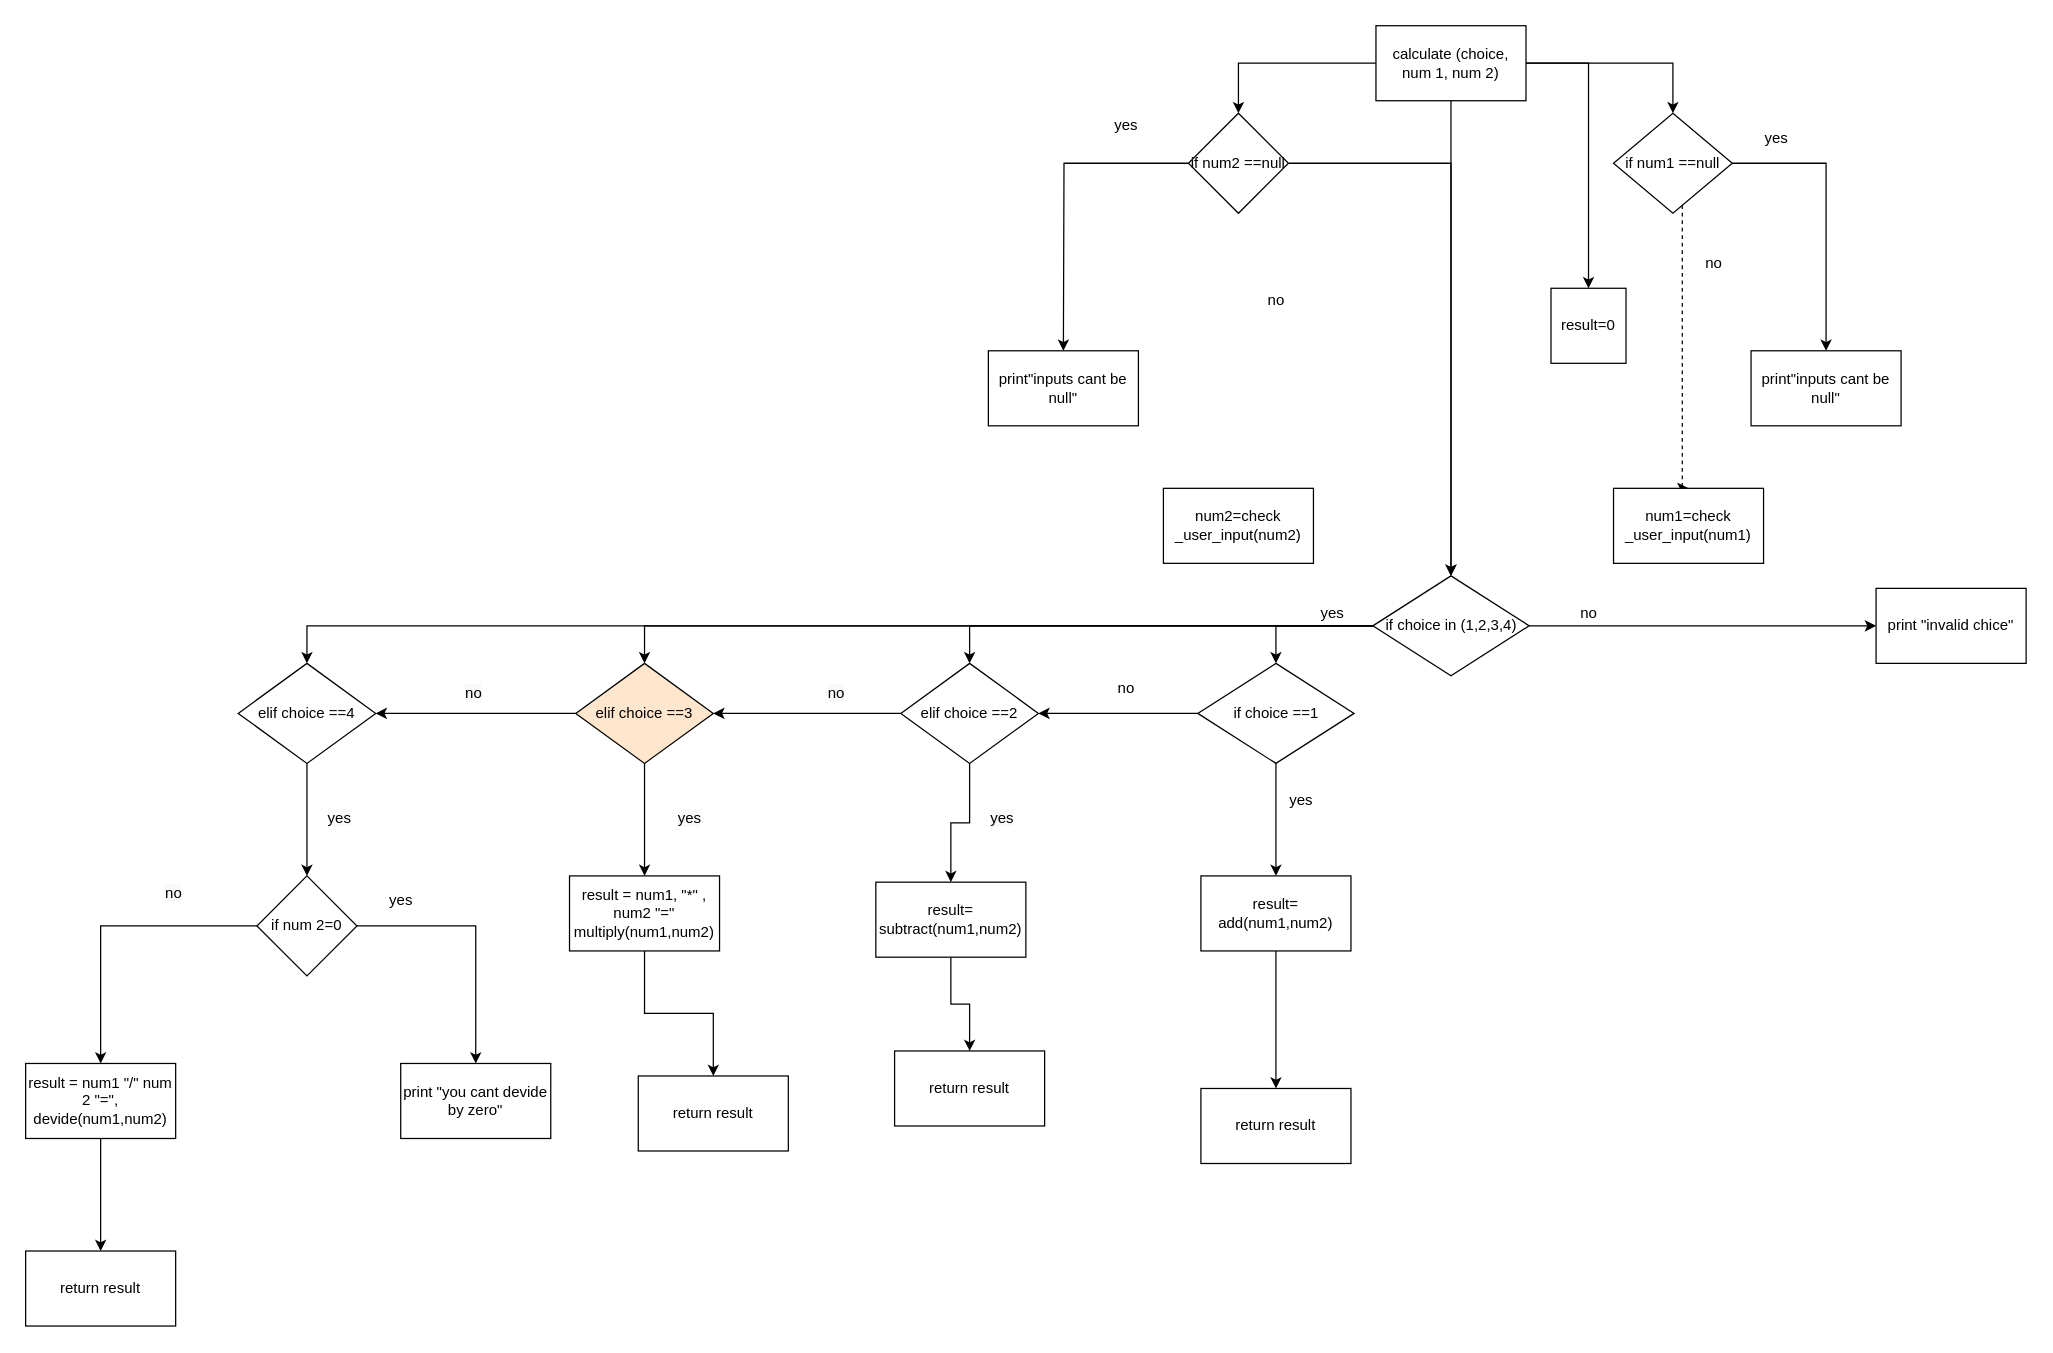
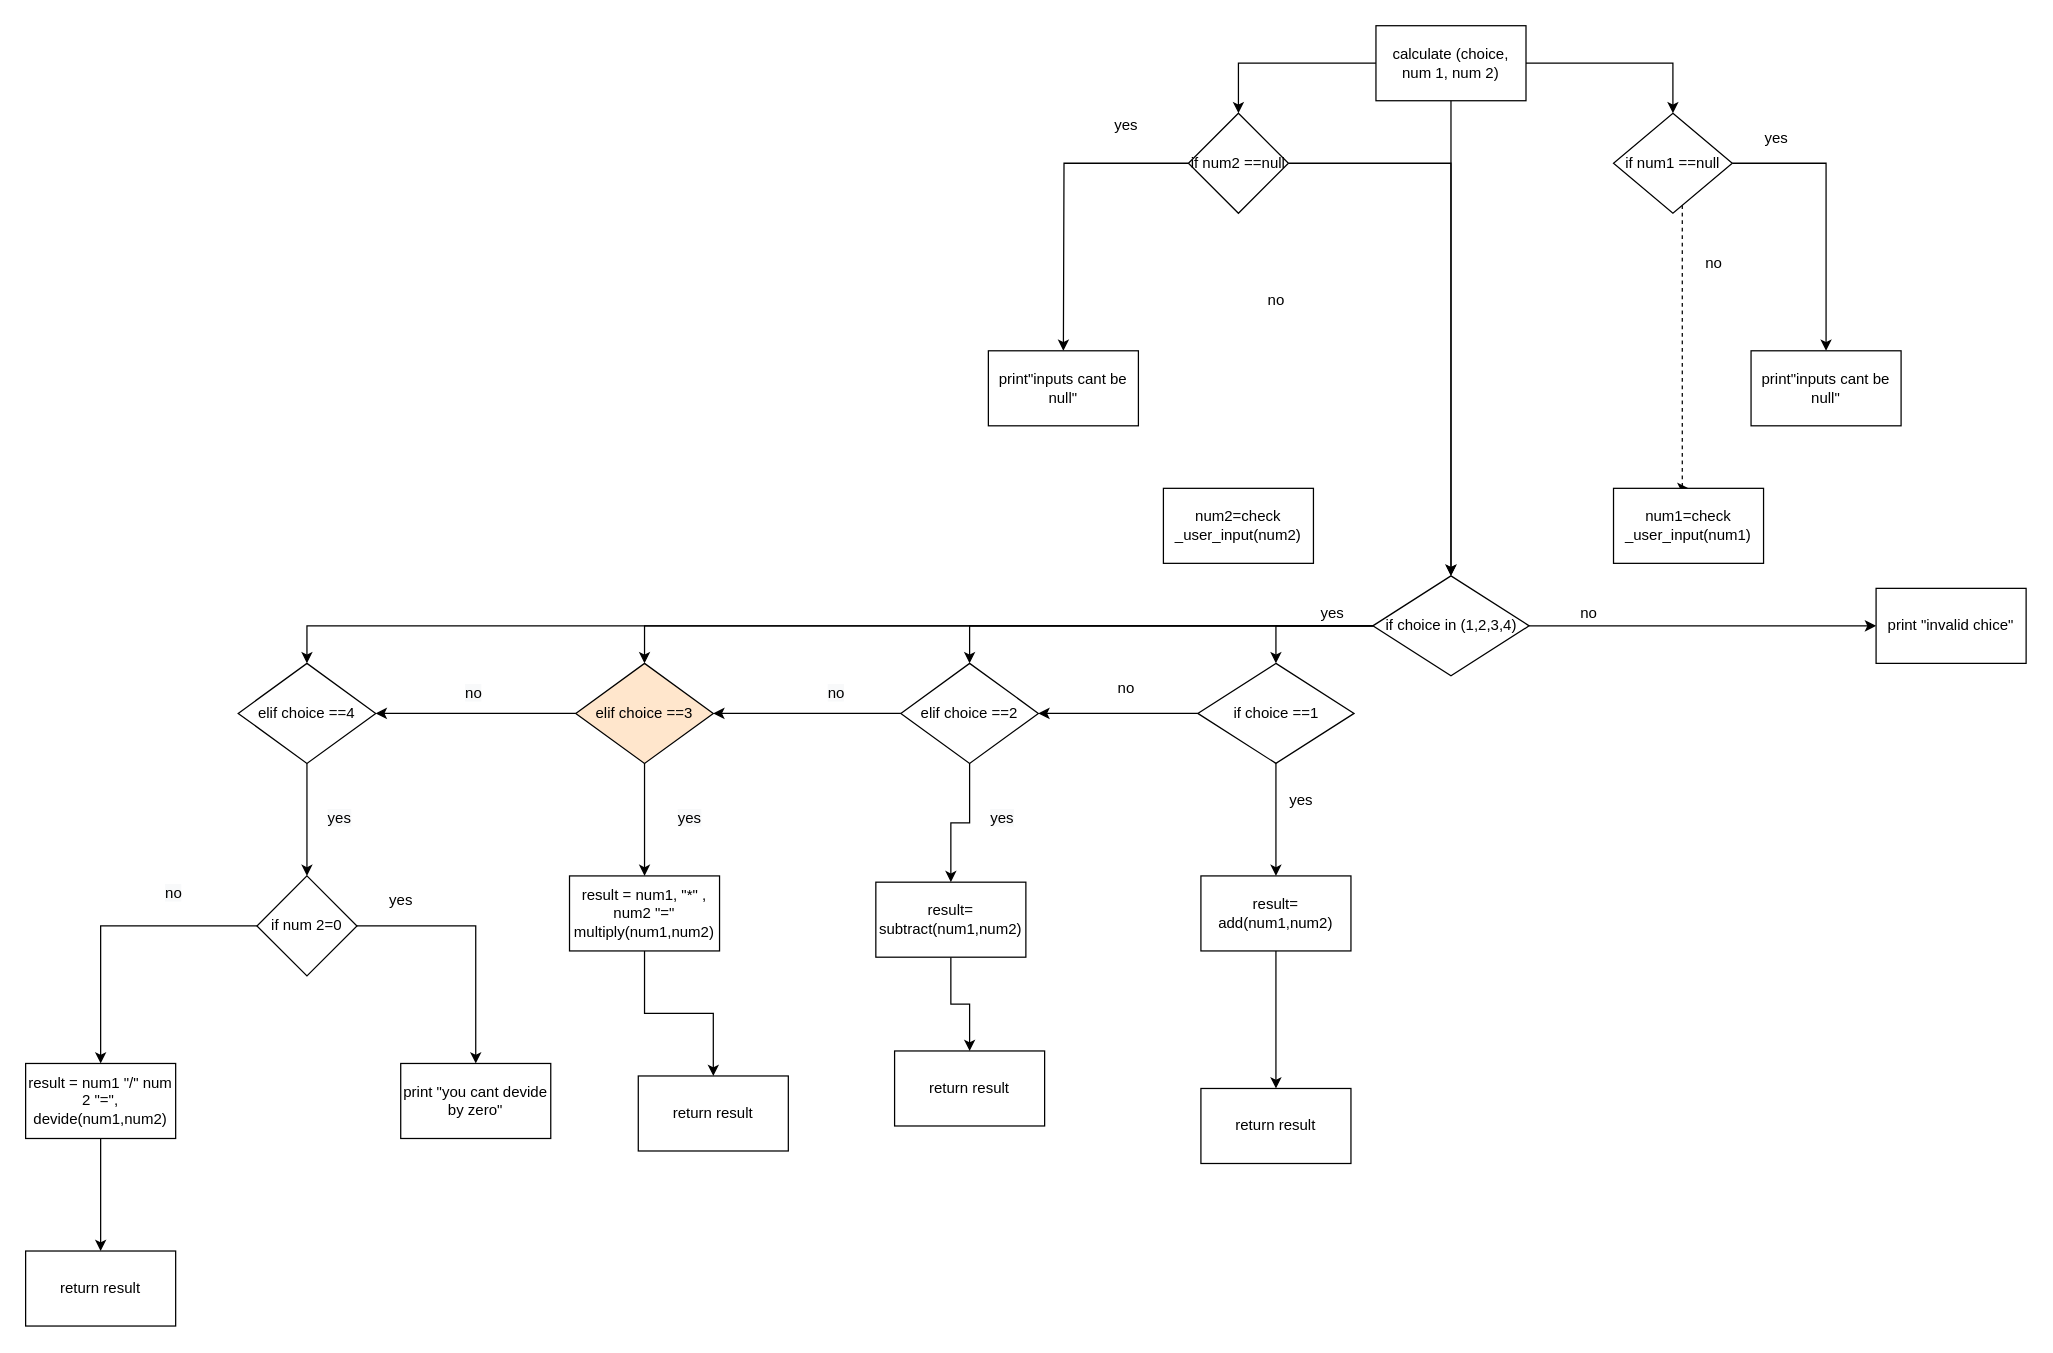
edge "calculate (choice, num 1, num 2)" -> "result=0": removed
node "result=0": removed
